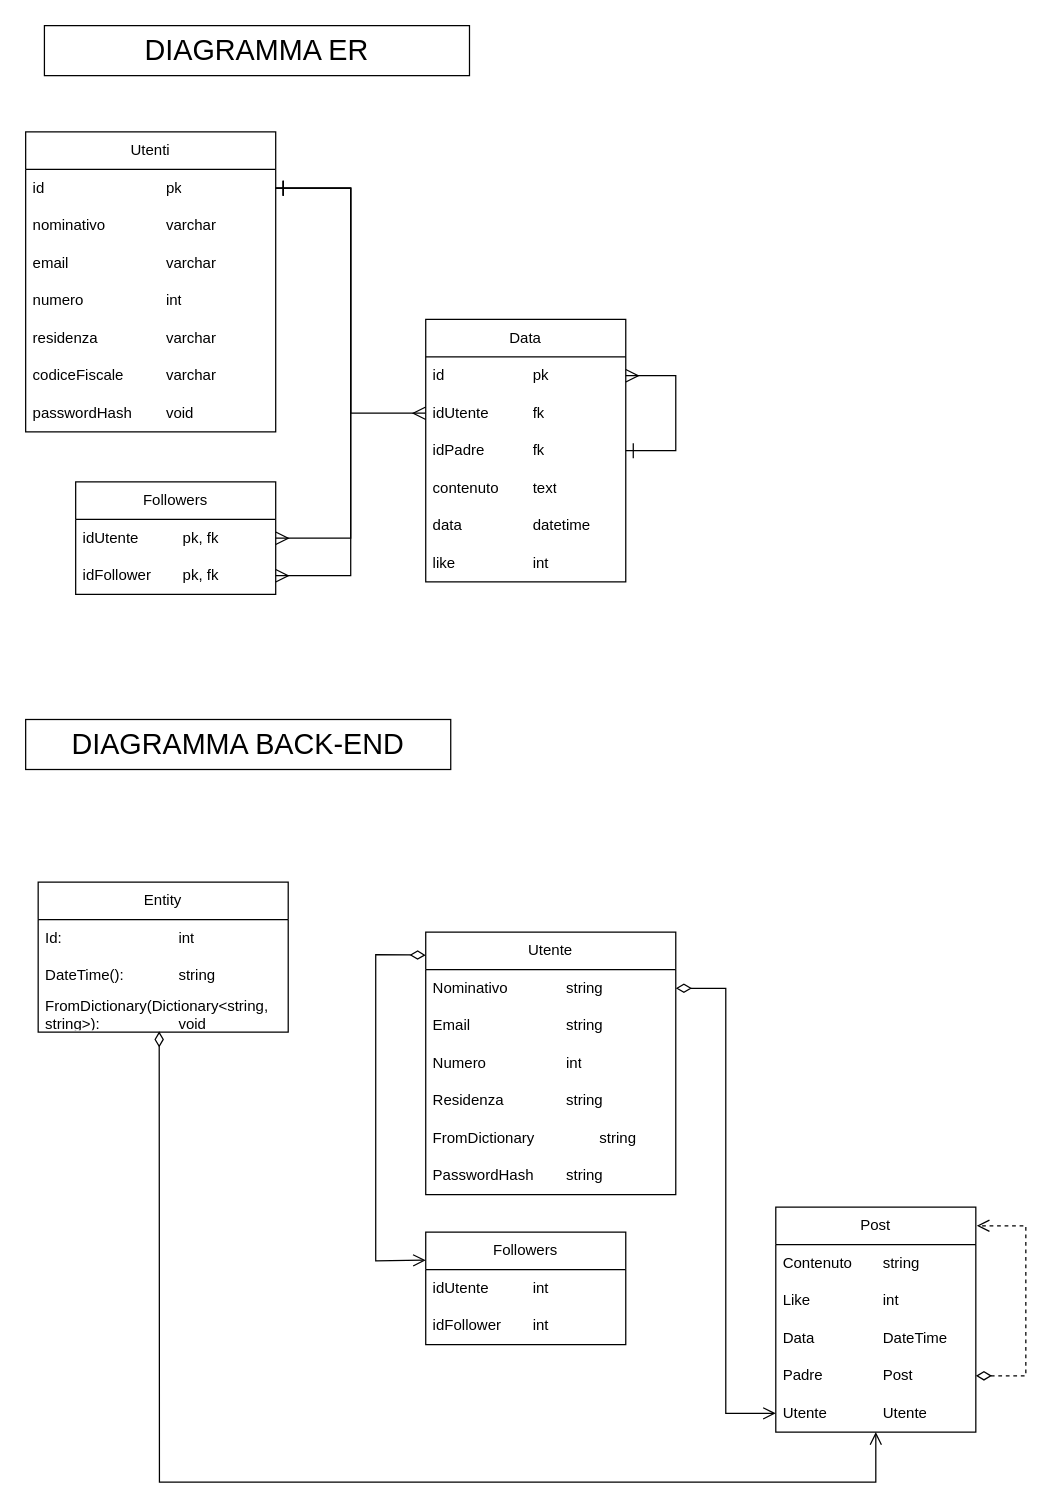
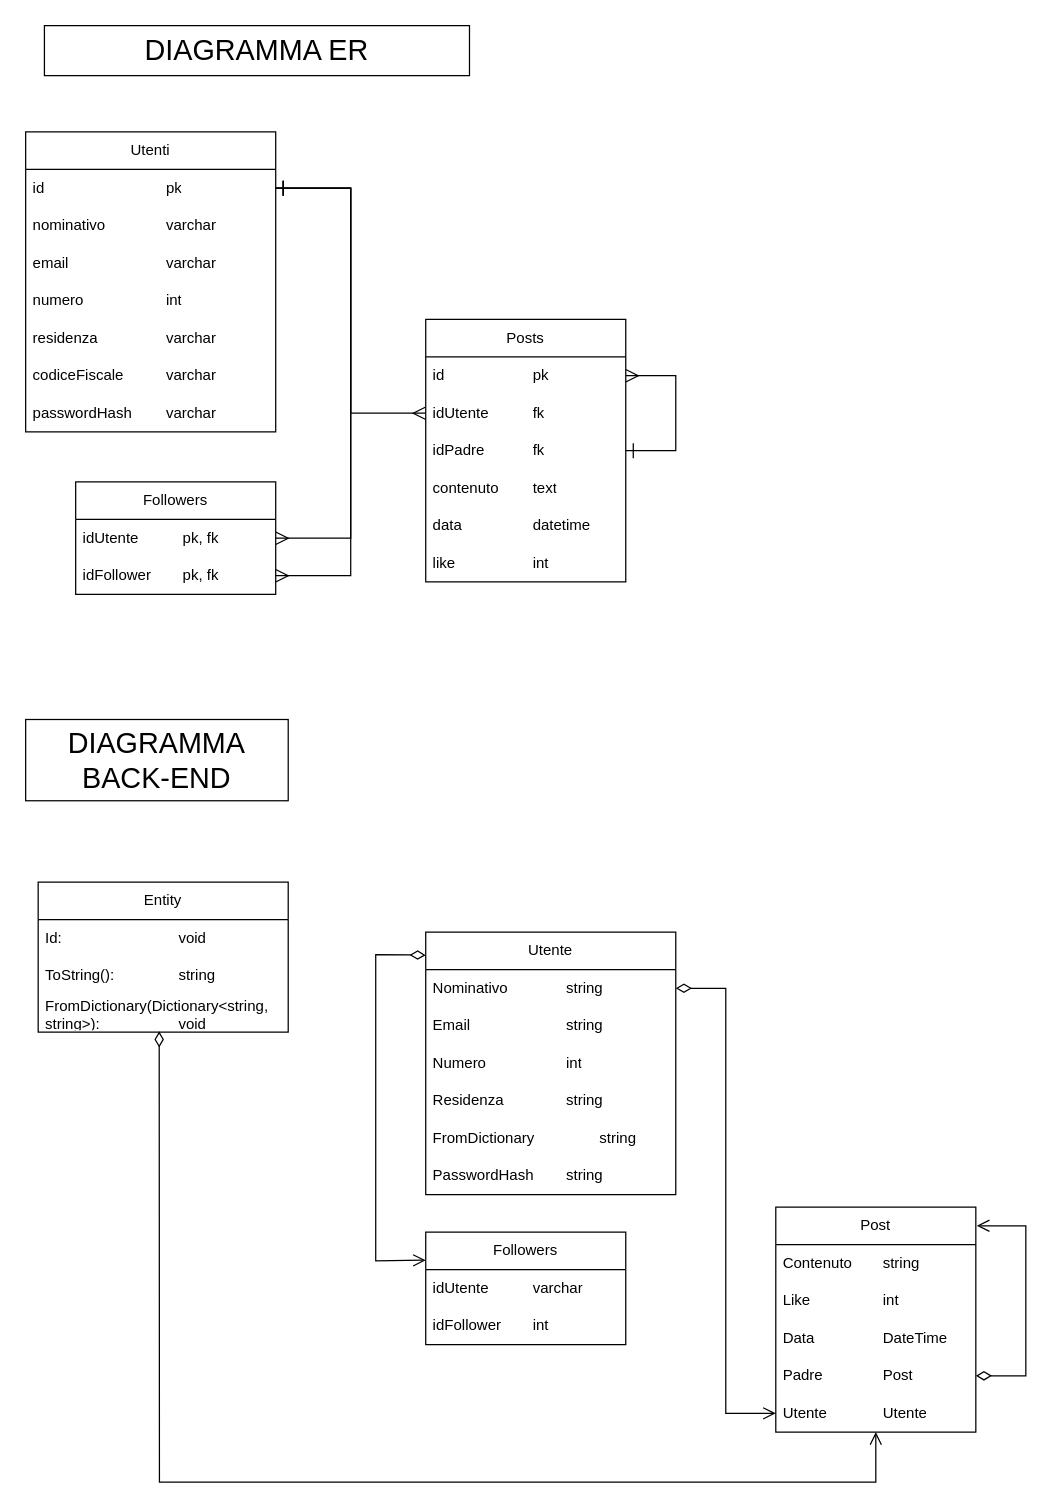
node "Data": label "Data" -> "Posts"
node "passwordHash void": label "passwordHash void" -> "passwordHash varchar"
node "DIAGRAMMA BACK-END": size 425x50 -> 263x81
node "Id: int": label "Id: int" -> "Id: void"
node "DateTime(): string": label "DateTime(): string" -> "ToString(): string"
node "idUtente int": label "idUtente int" -> "idUtente varchar"
edge "Post" -- "Padre Post": style dashed -> solid
